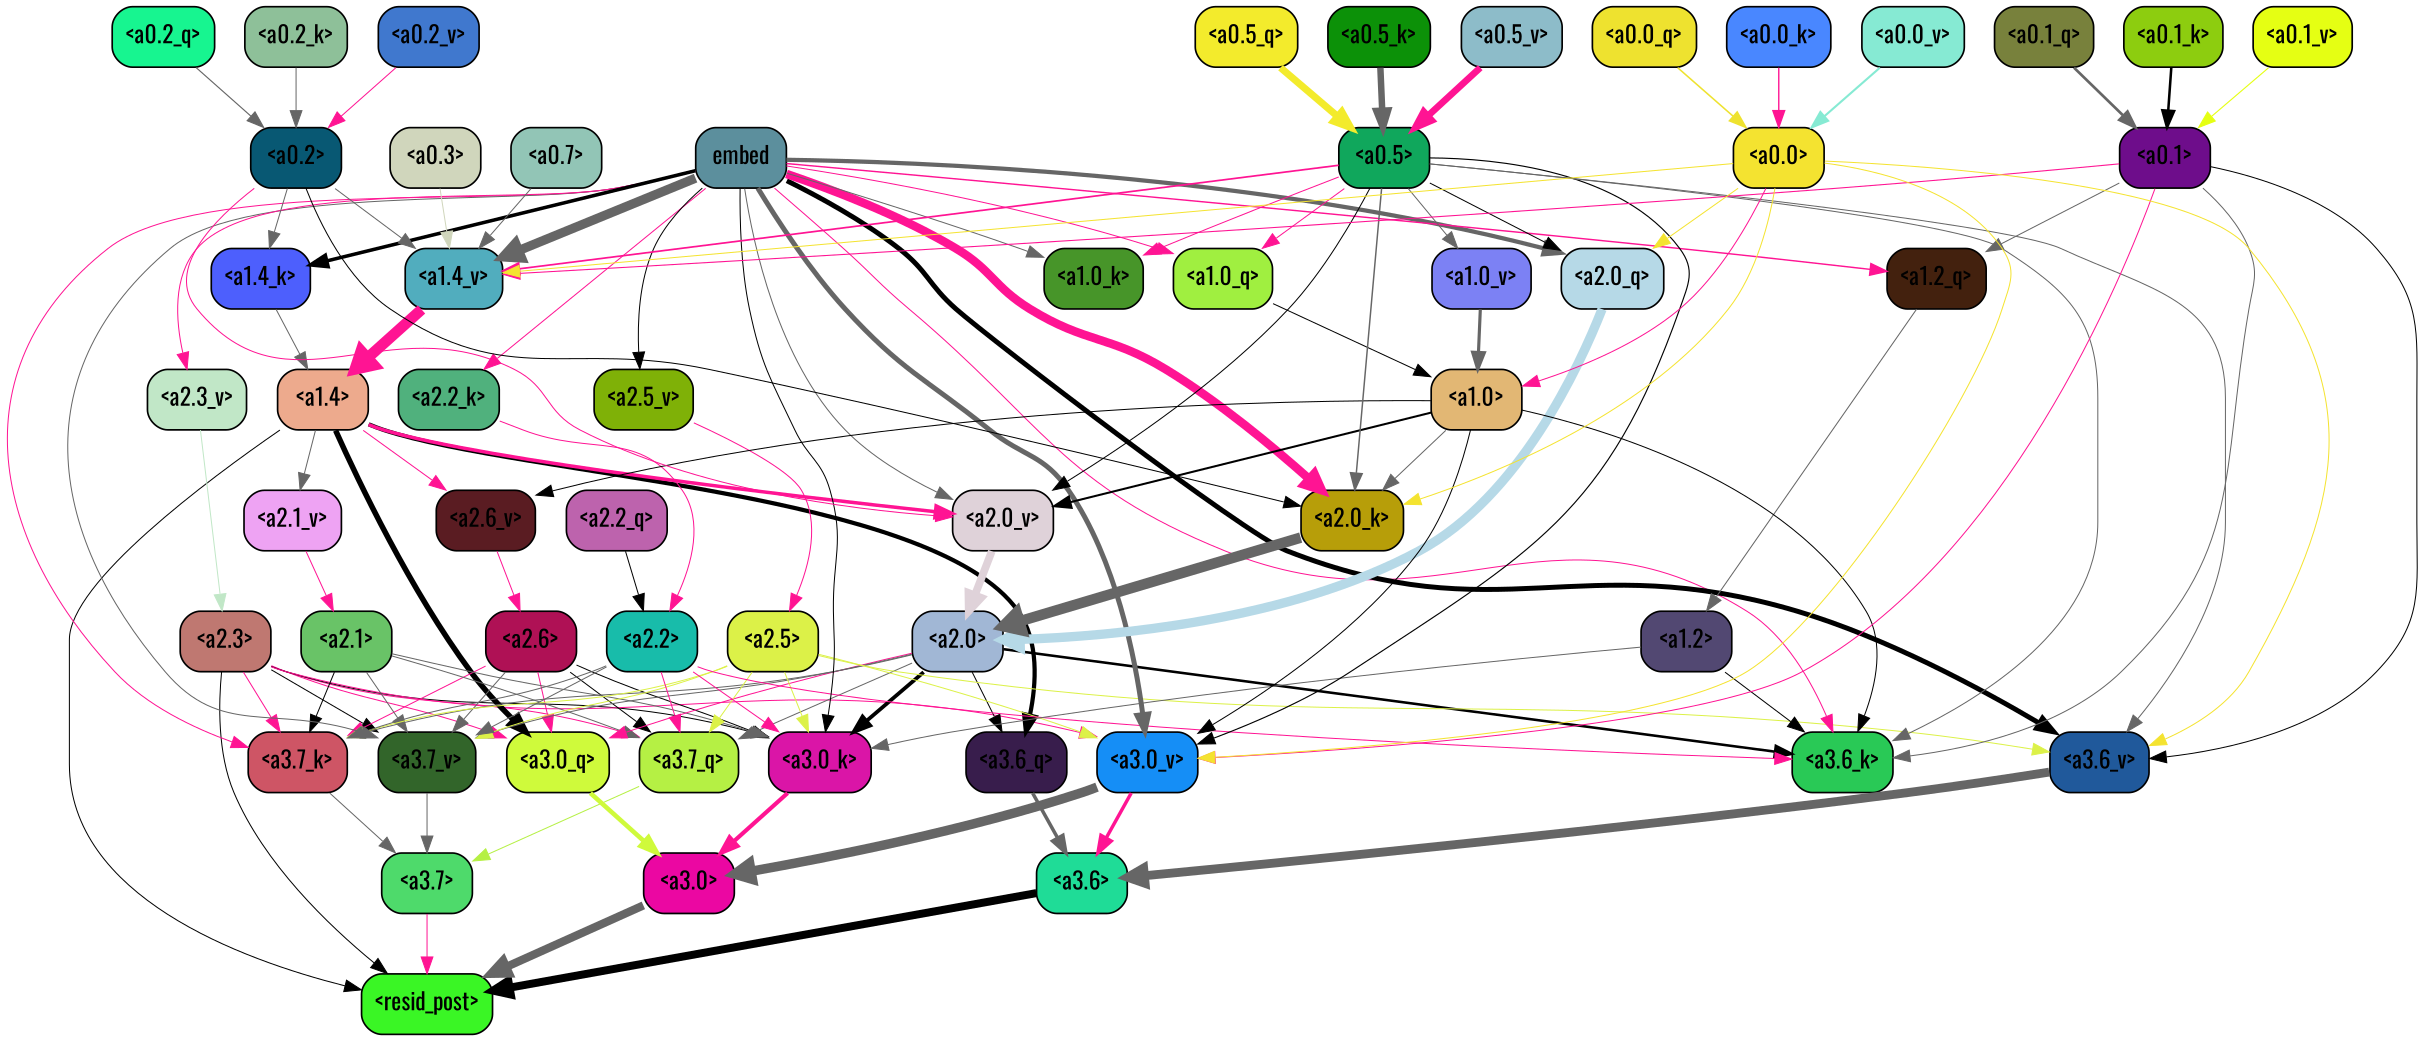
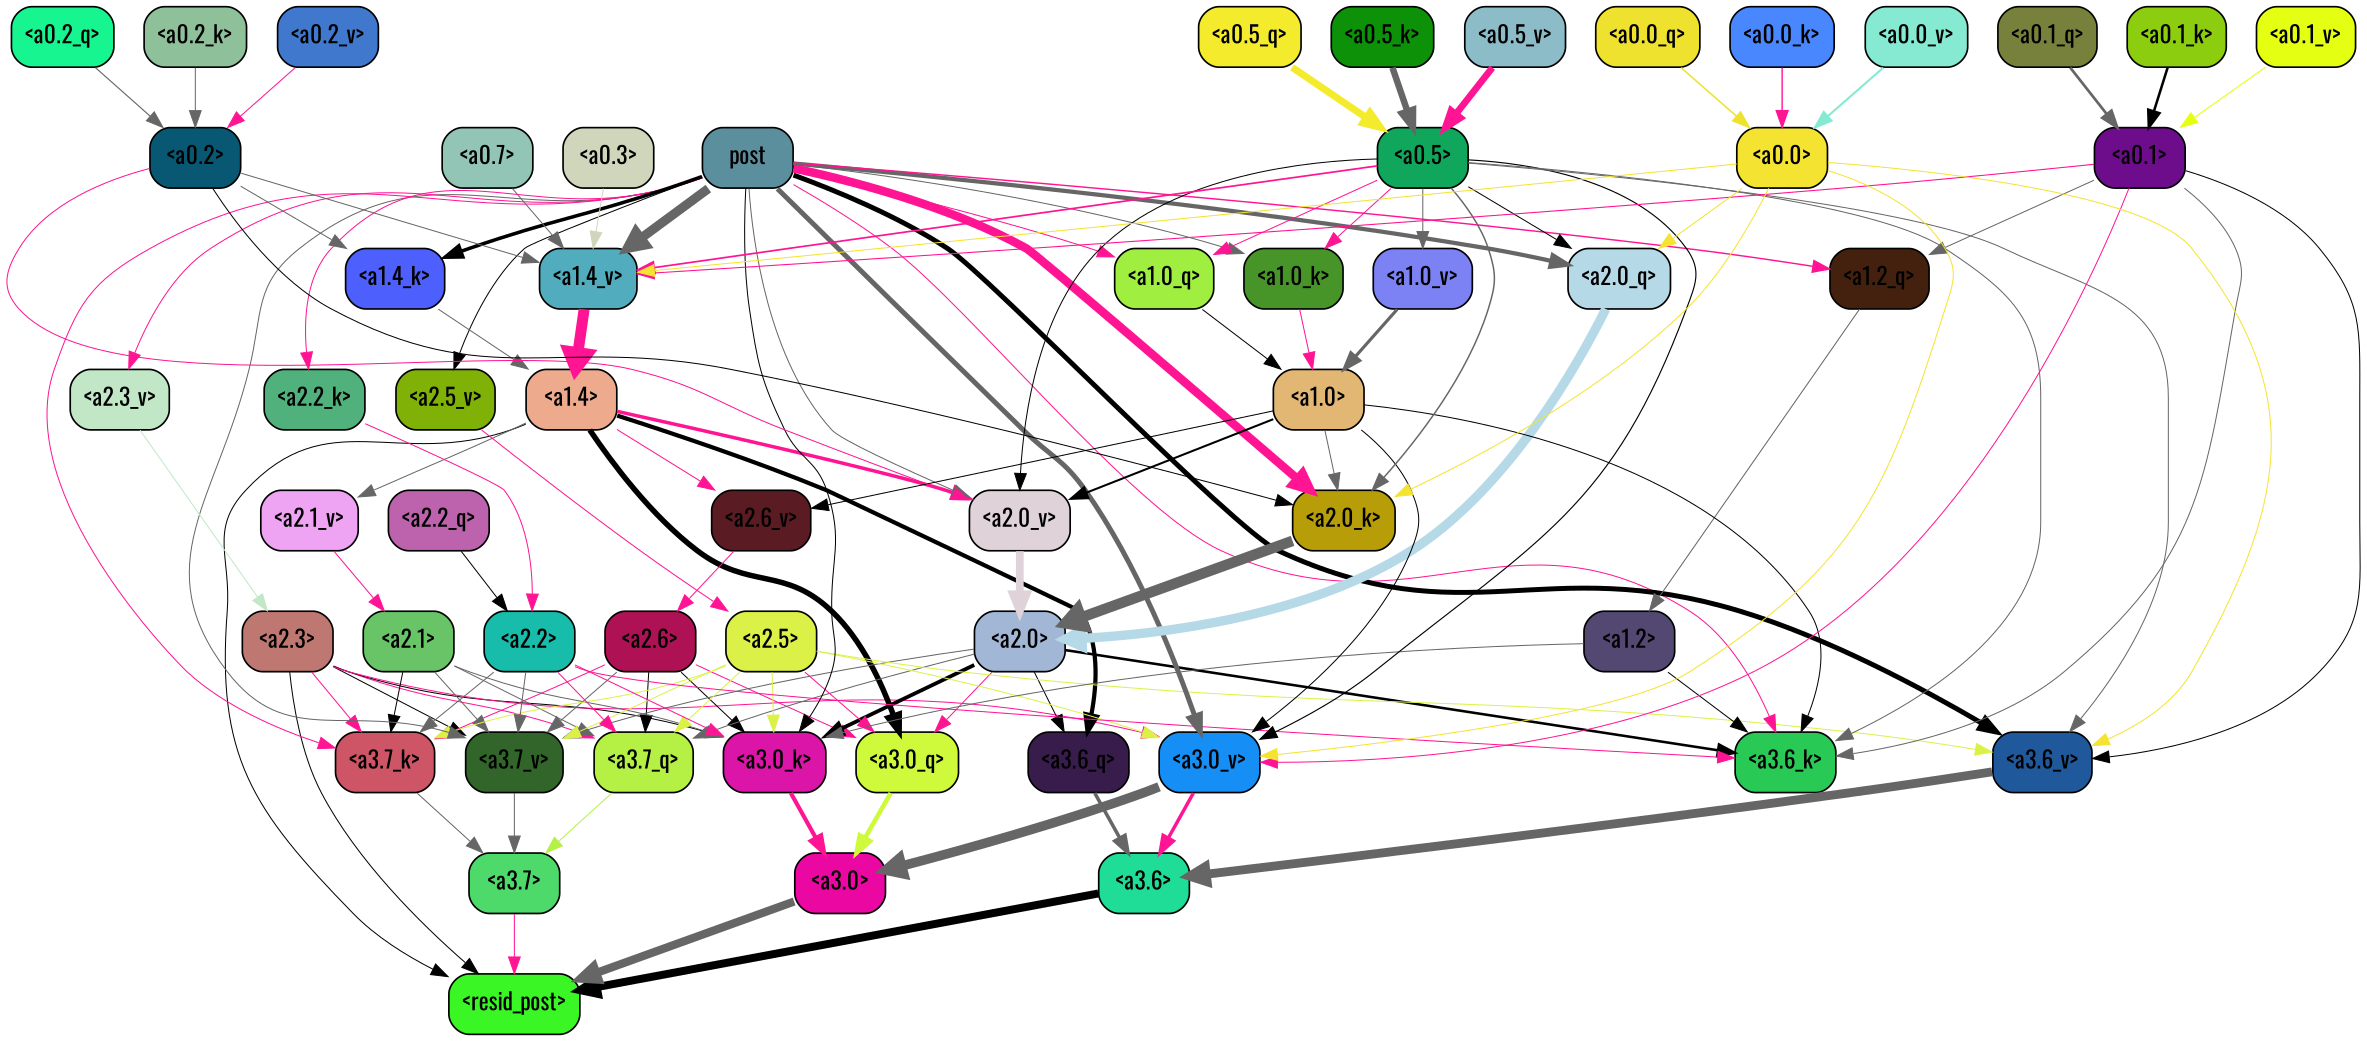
node "embed": label "embed" -> "post"
edge "<a0.0>" -> "<a1.0>": now "<a1.0_k>" -> "<a1.0>"
edge "<a2.0>" -> "<a3.7_k>": removed
edge "<a2.3>" -> "<a3.0_q>": now "<a2.5>" -> "<a3.0_q>"
